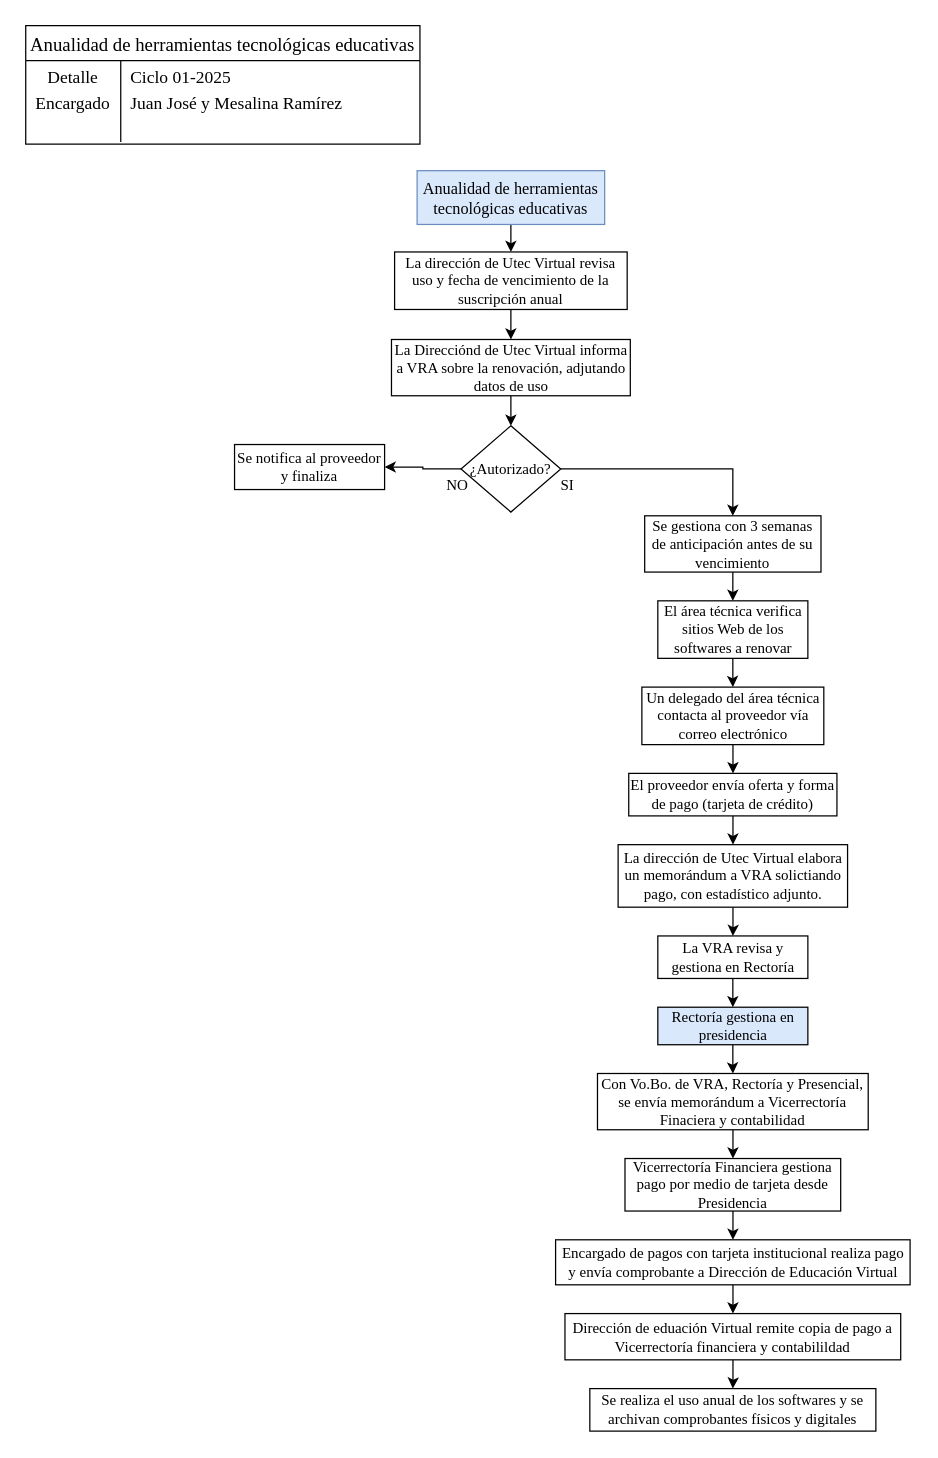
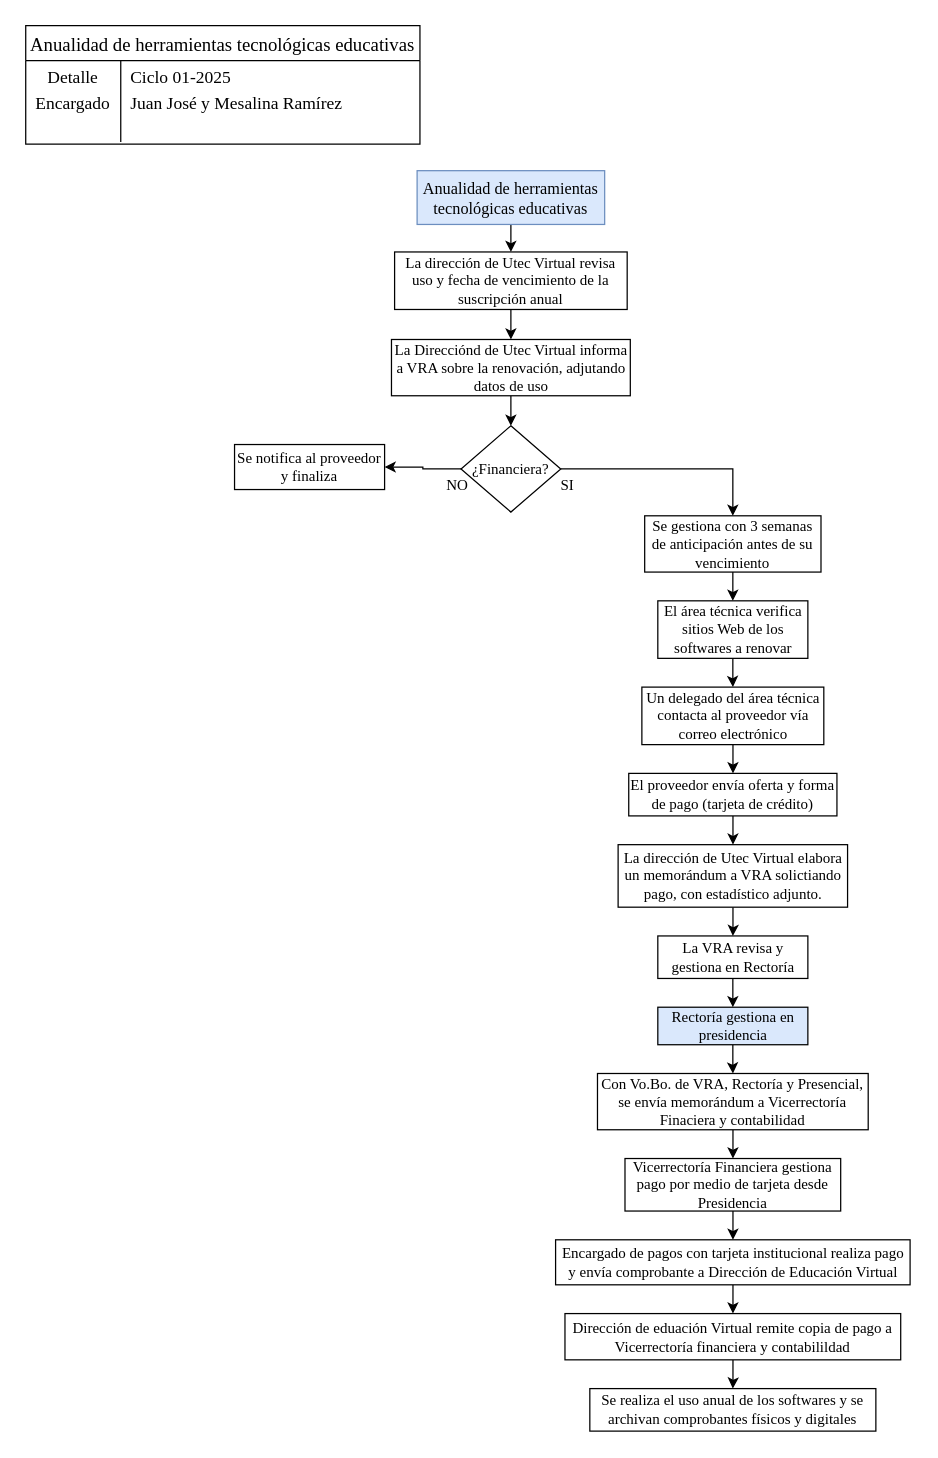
node "¿Autorizado?": label "¿Autorizado?" -> "¿Financiera?"
